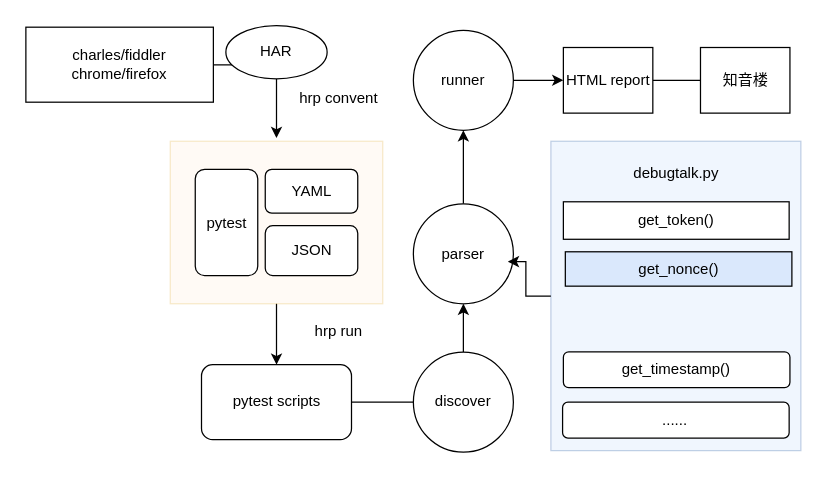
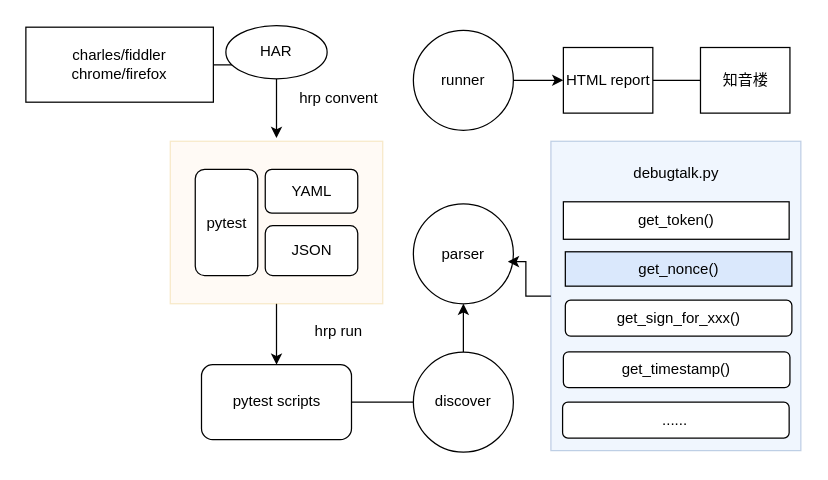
edge "parser" -> "runner": removed
node "get_sign_for_xxx()": added
